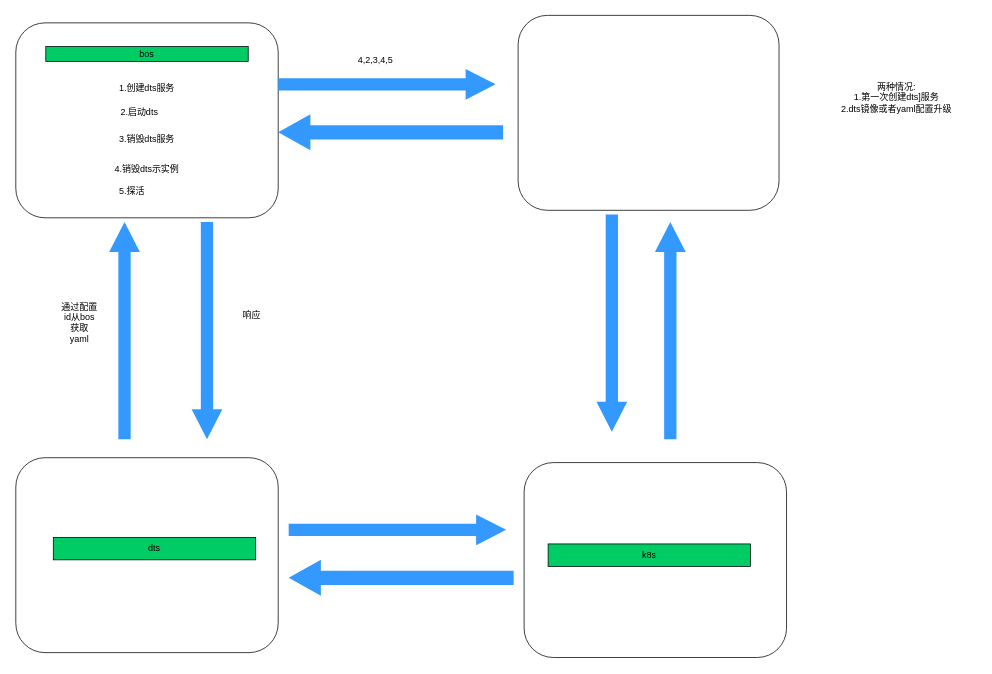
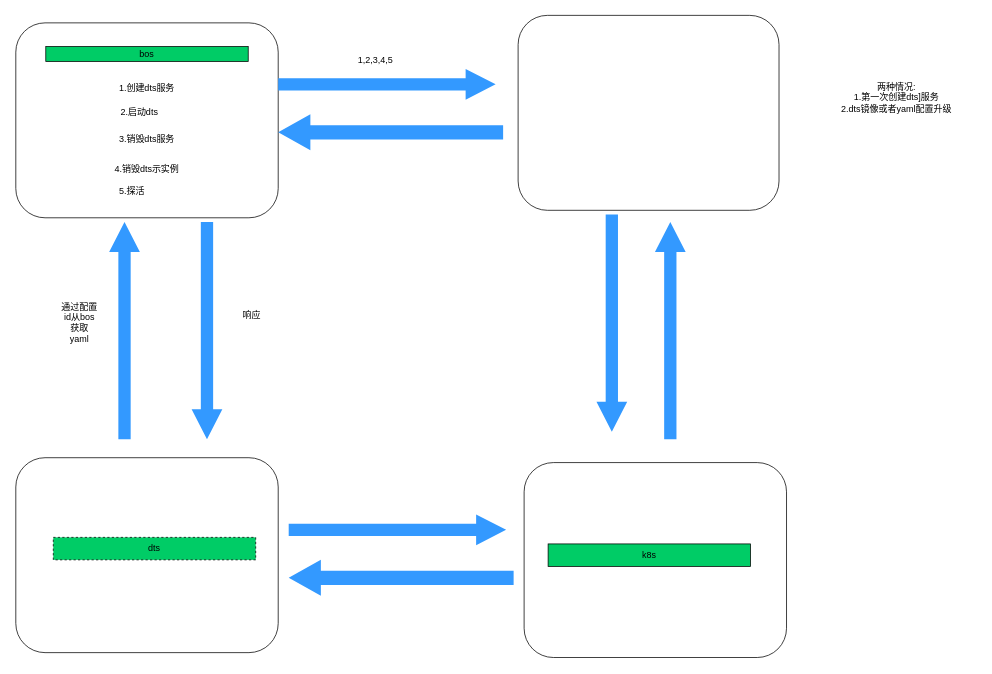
node "4,2,3,4,5": label "4,2,3,4,5" -> "1,2,3,4,5"
node "dts": style solid -> dashed
